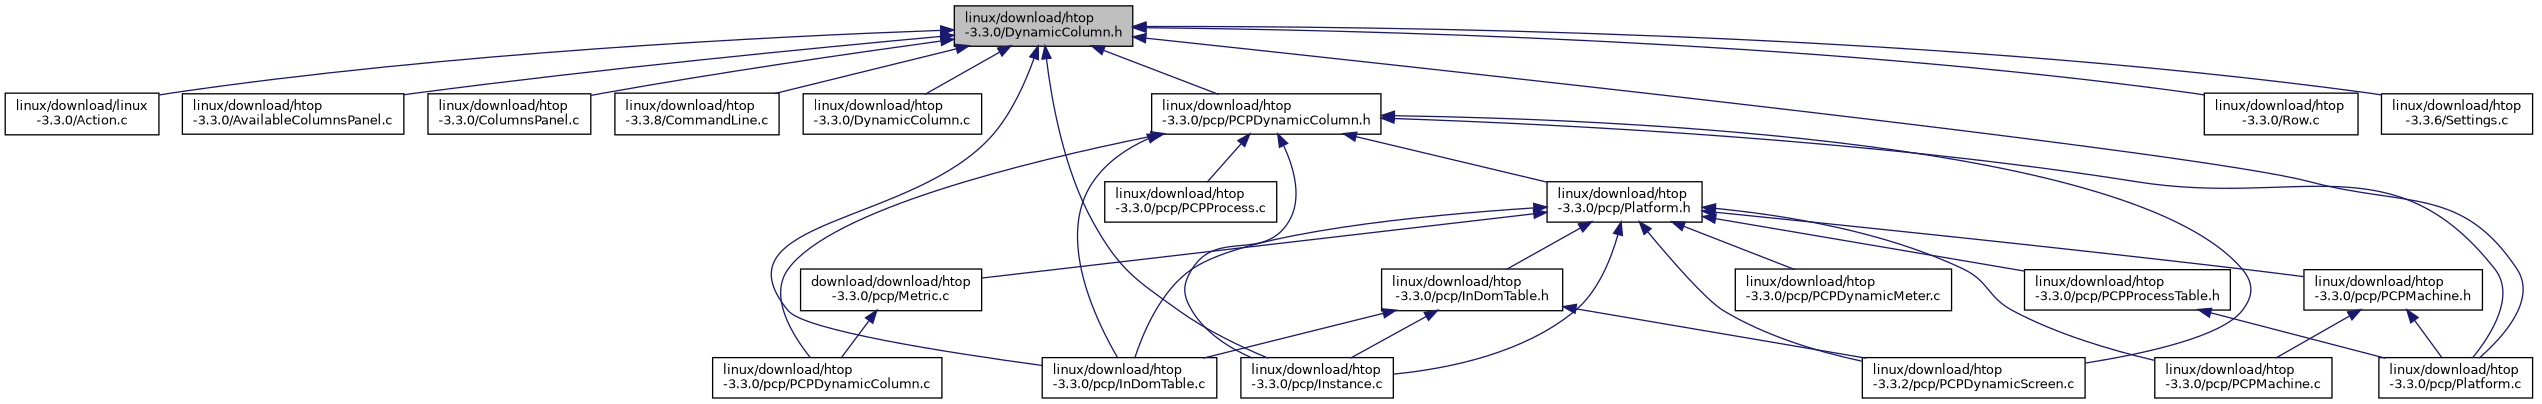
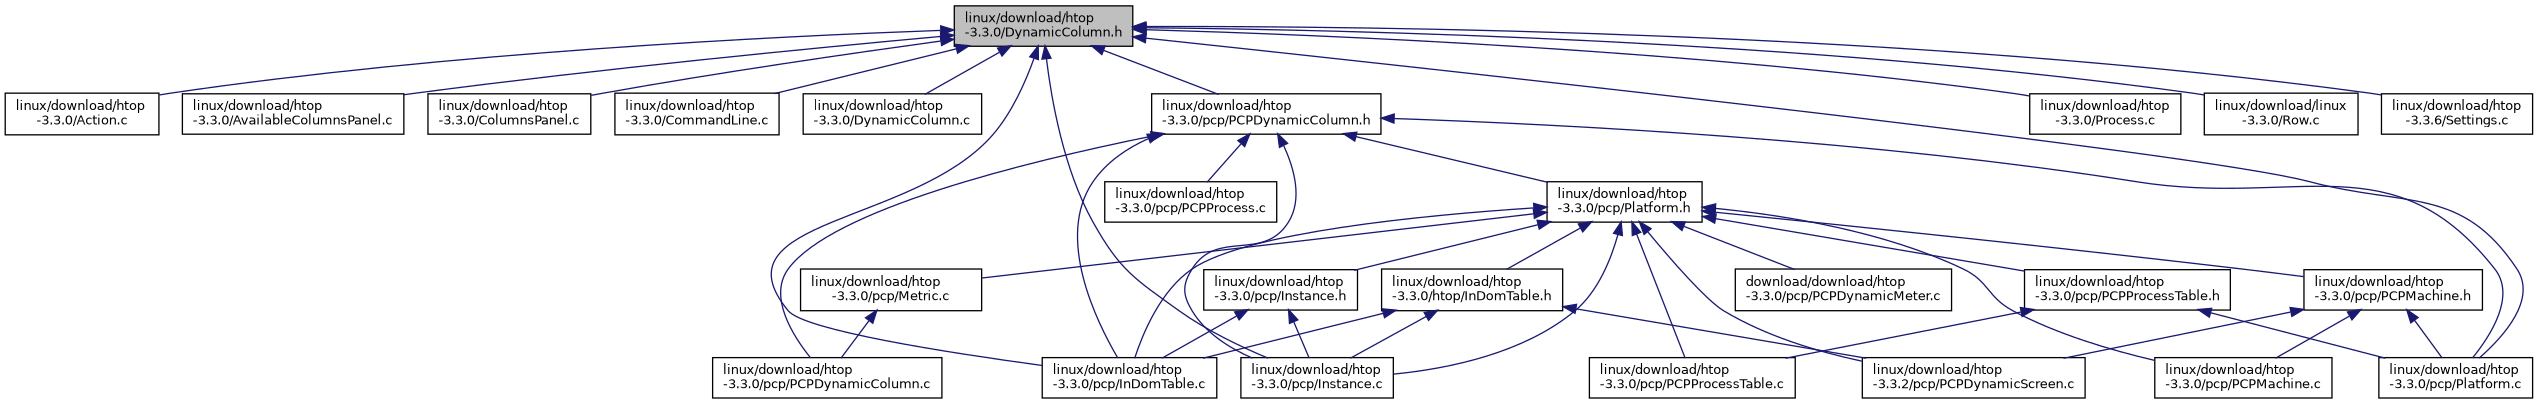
node "linux/download/linux -3.3.0/Action.c": label "linux/download/linux -3.3.0/Action.c" -> "linux/download/htop -3.3.0/Action.c"
node "linux/download/htop -3.3.8/CommandLine.c": label "linux/download/htop -3.3.8/CommandLine.c" -> "linux/download/htop -3.3.0/CommandLine.c"
node "linux/download/htop -3.3.0/Process.c": added
node "linux/download/htop -3.3.0/Row.c": label "linux/download/htop -3.3.0/Row.c" -> "linux/download/linux -3.3.0/Row.c"
edge "linux/download/htop -3.3.2/pcp/PCPDynamicScreen.c" -> "linux/download/htop -3.3.0/pcp/PCPDynamicColumn.h": now "linux/download/htop -3.3.2/pcp/PCPDynamicScreen.c" -> "linux/download/htop -3.3.0/pcp/PCPMachine.h"
node "download/download/htop -3.3.0/pcp/Metric.c": label "download/download/htop -3.3.0/pcp/Metric.c" -> "linux/download/htop -3.3.0/pcp/Metric.c"
node "linux/download/htop -3.3.0/pcp/Instance.h": added
node "linux/download/htop -3.3.0/pcp/InDomTable.h": label "linux/download/htop -3.3.0/pcp/InDomTable.h" -> "linux/download/htop -3.3.0/htop/InDomTable.h"
node "linux/download/htop -3.3.0/pcp/PCPDynamicMeter.c": label "linux/download/htop -3.3.0/pcp/PCPDynamicMeter.c" -> "download/download/htop -3.3.0/pcp/PCPDynamicMeter.c"
node "linux/download/htop -3.3.0/pcp/PCPProcessTable.c": added
